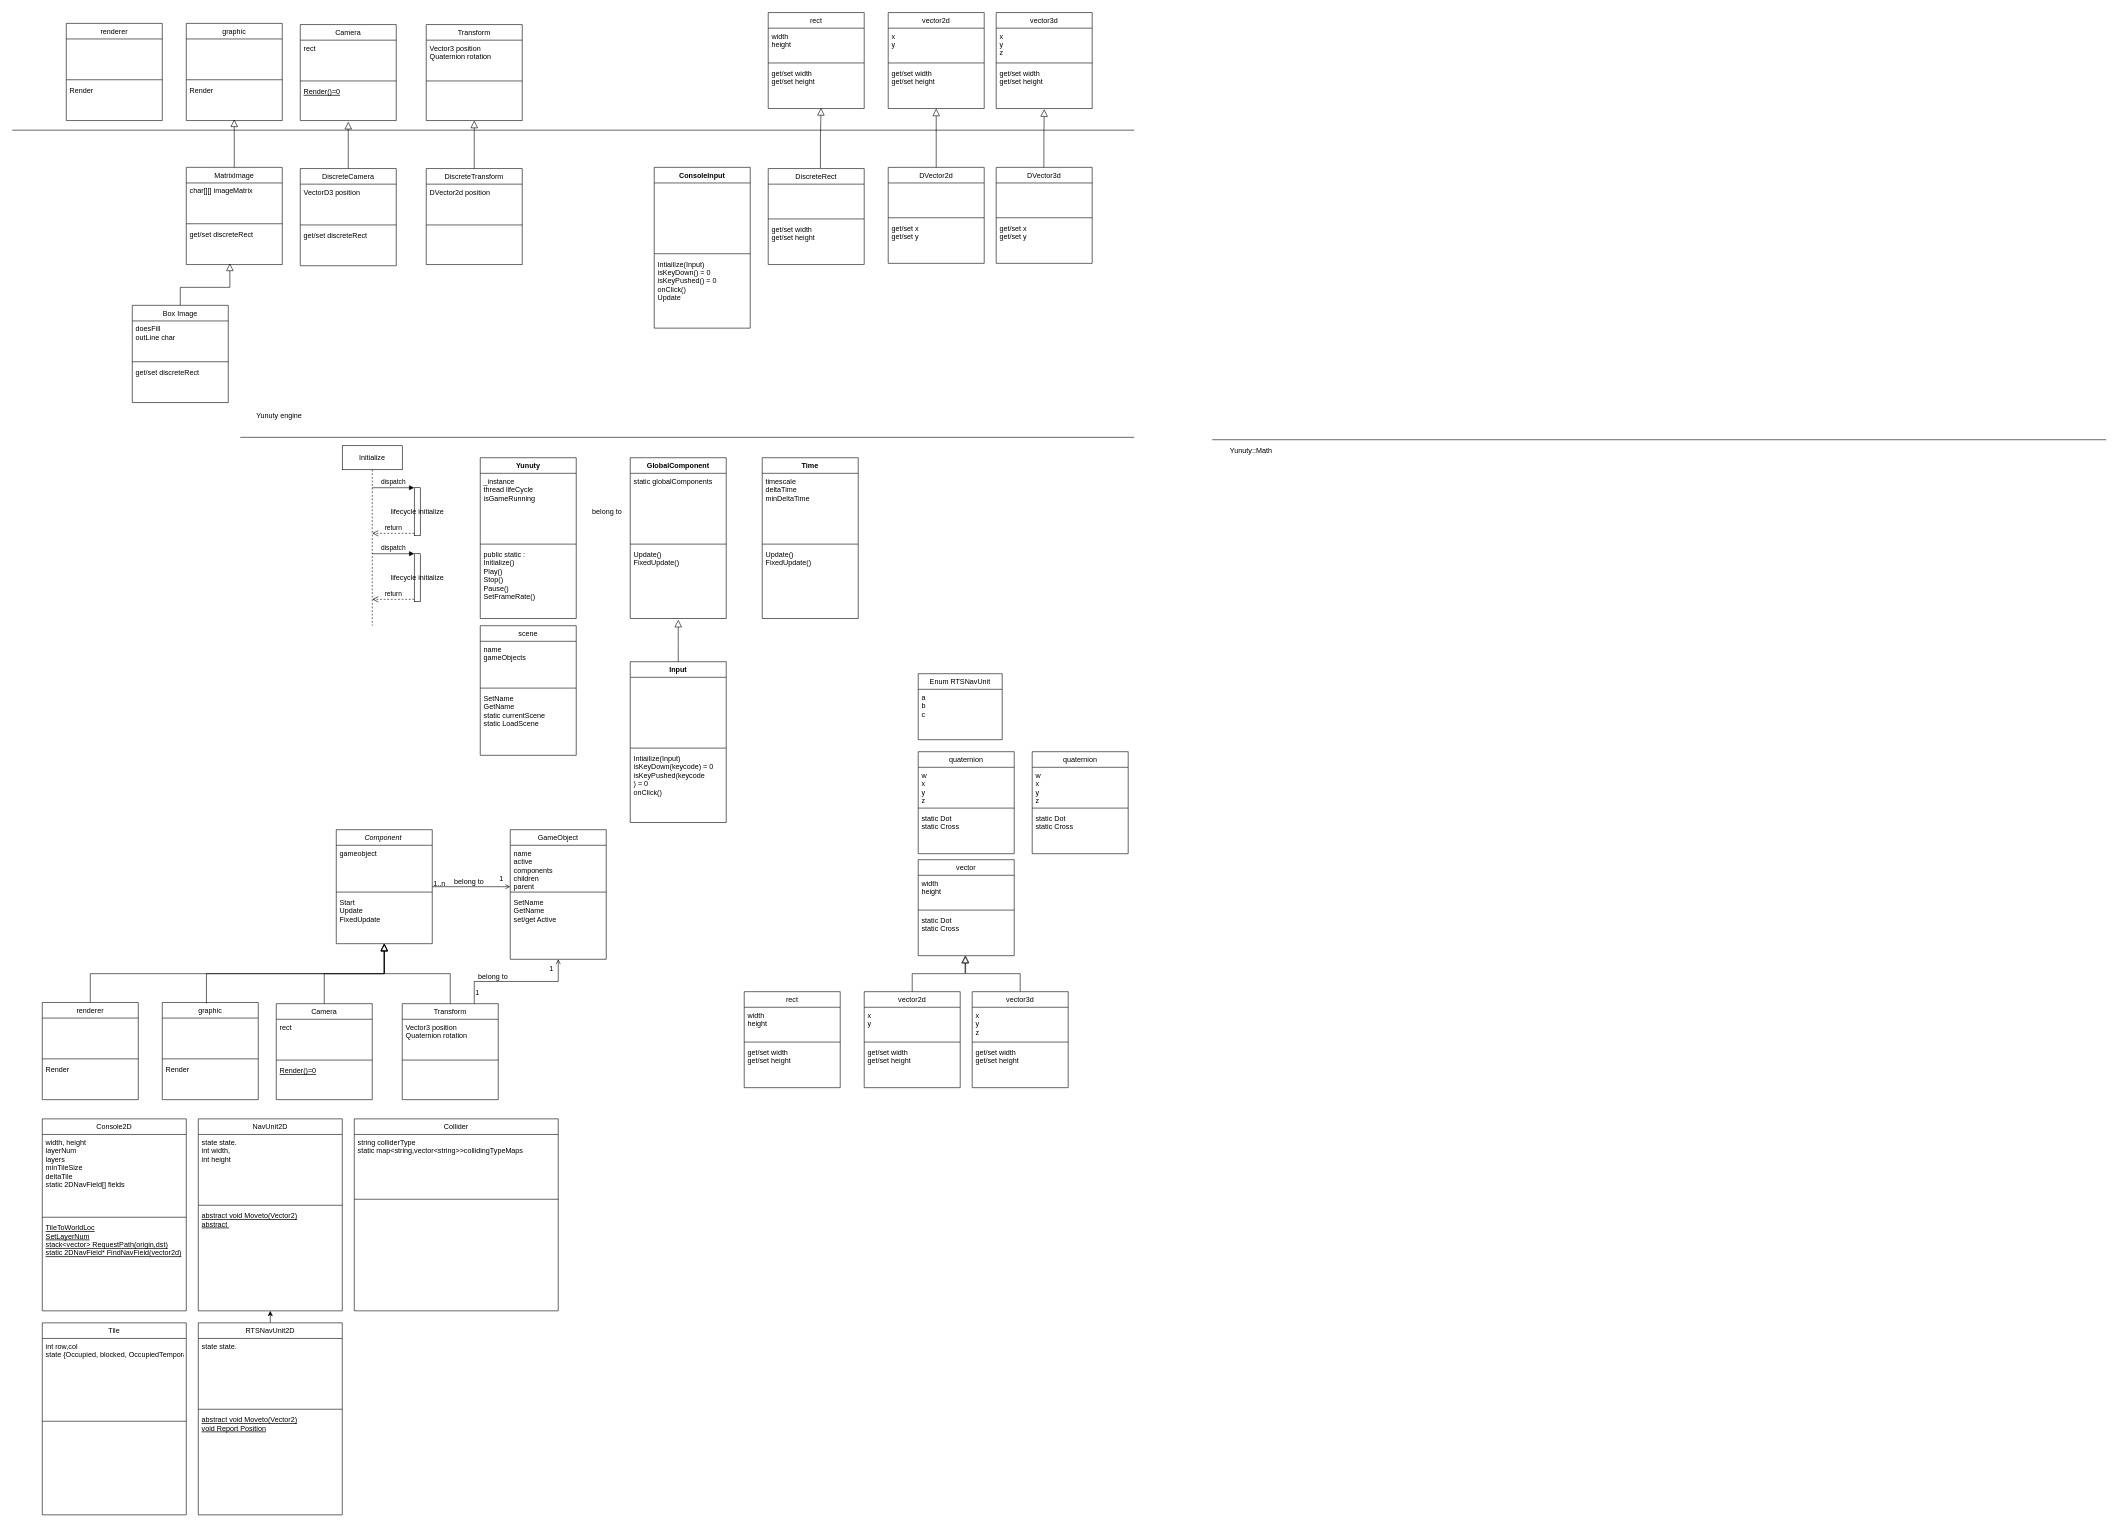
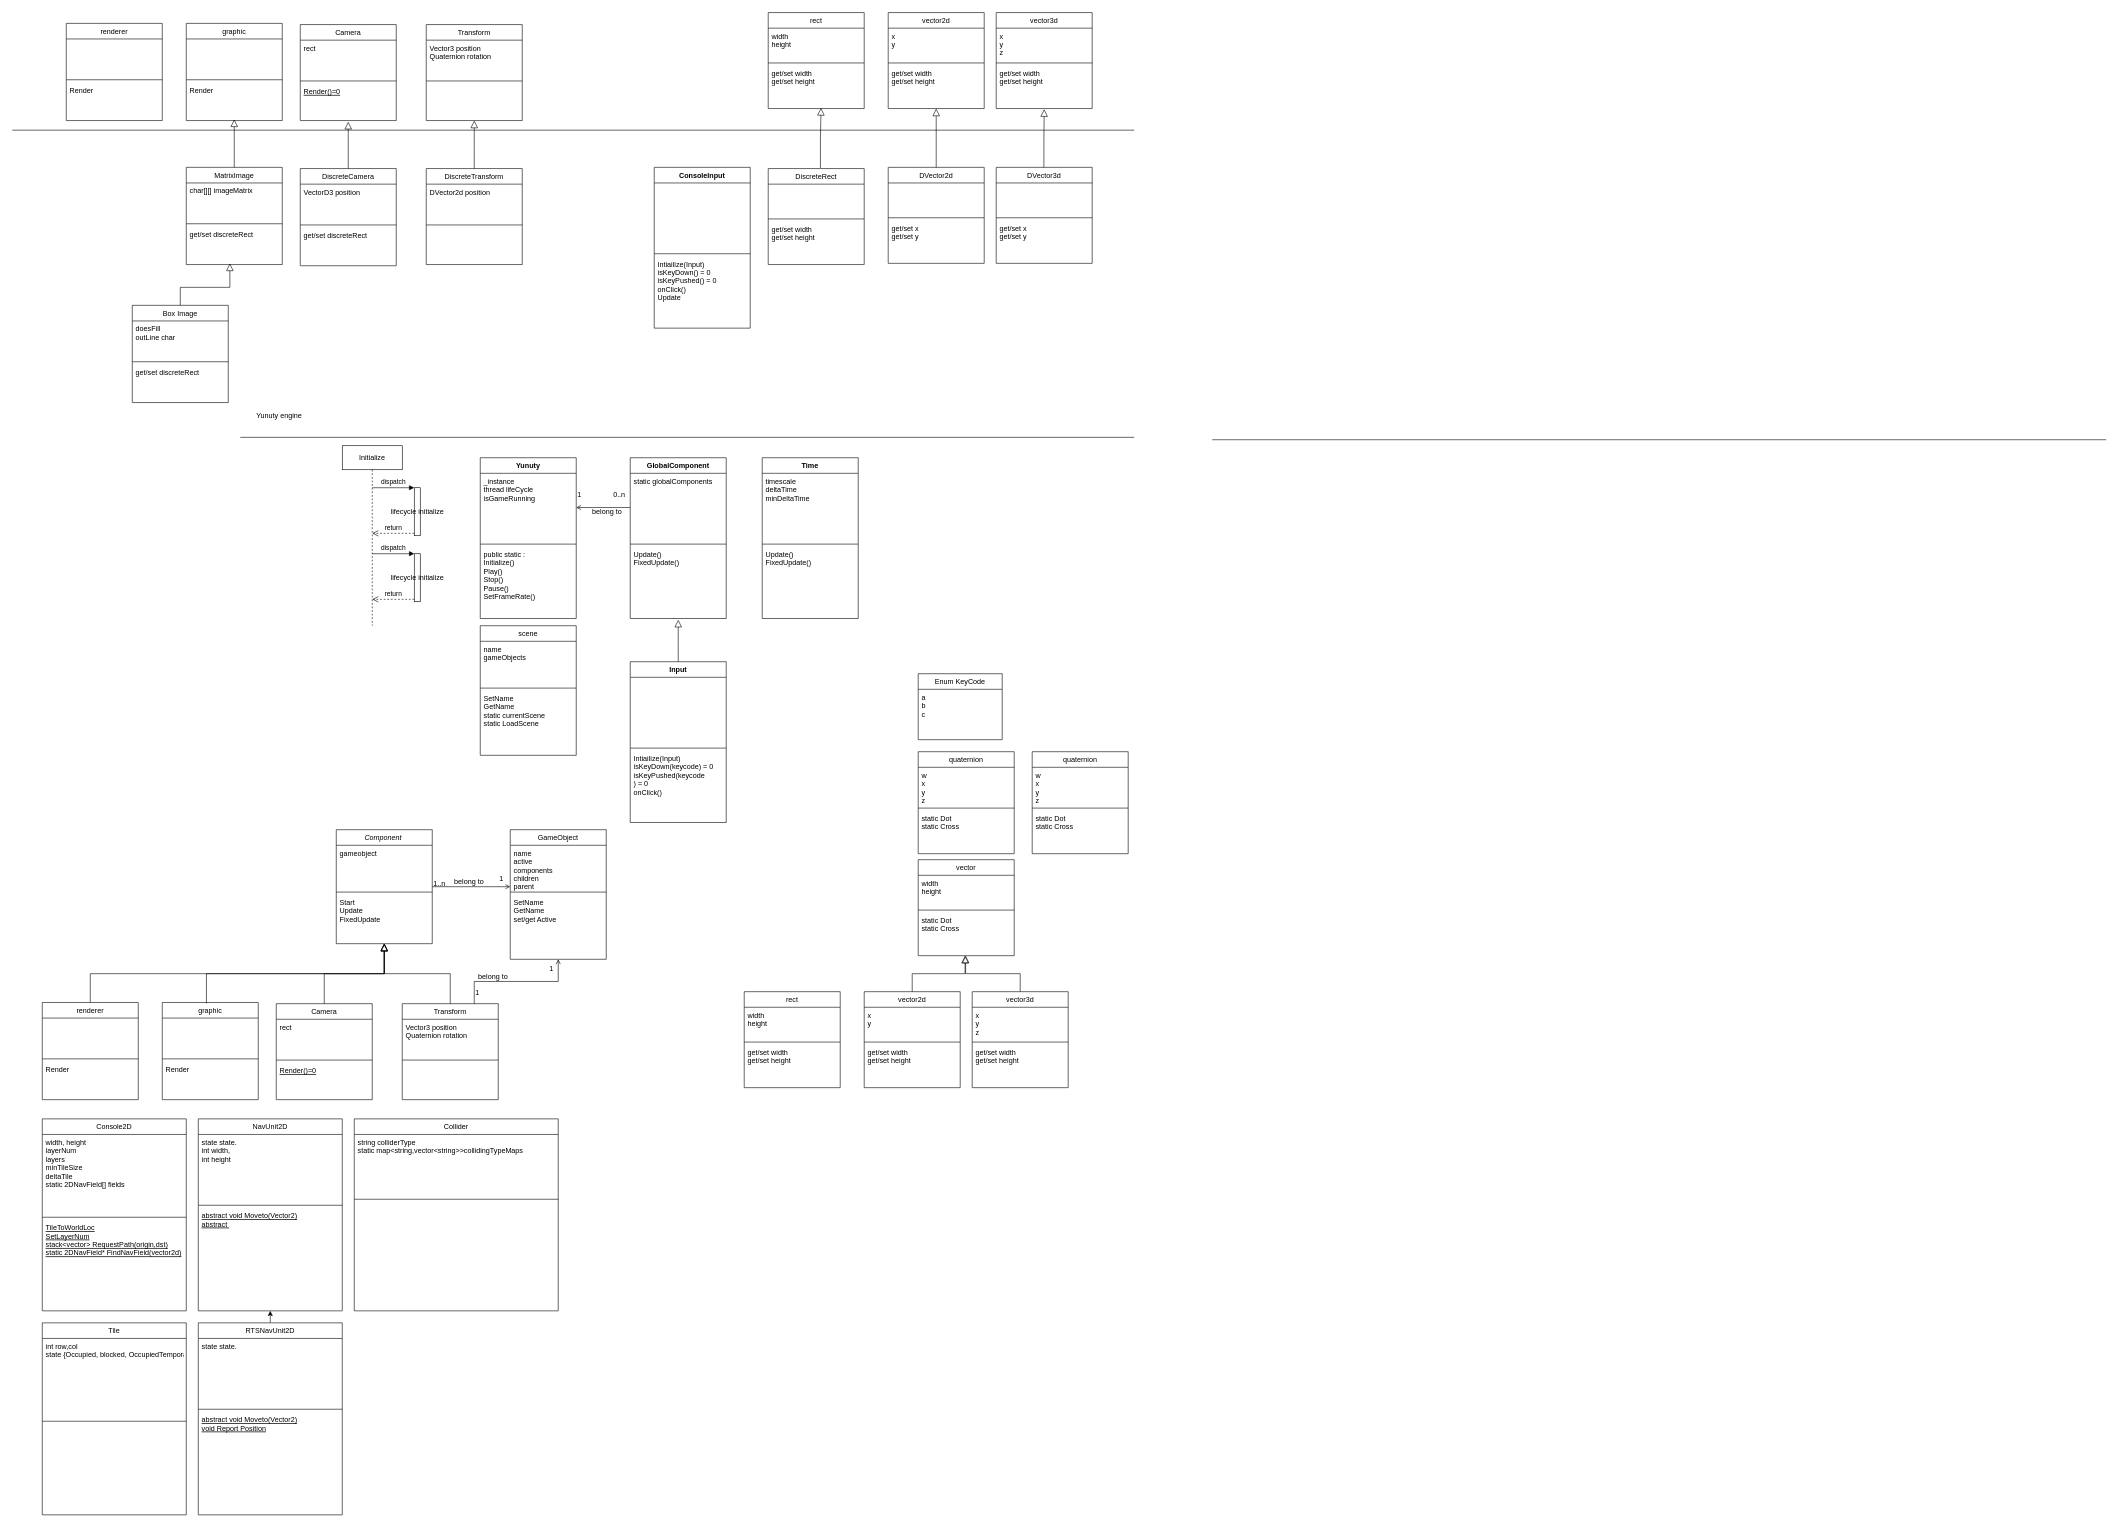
node "Yunuty::Math": removed
edge "static globalComponents" -> "_instance thread lifeCycle isGameRunning": added, labels "0..n", "1"
node "Enum RTSNavUnit": label "Enum RTSNavUnit" -> "Enum KeyCode"
